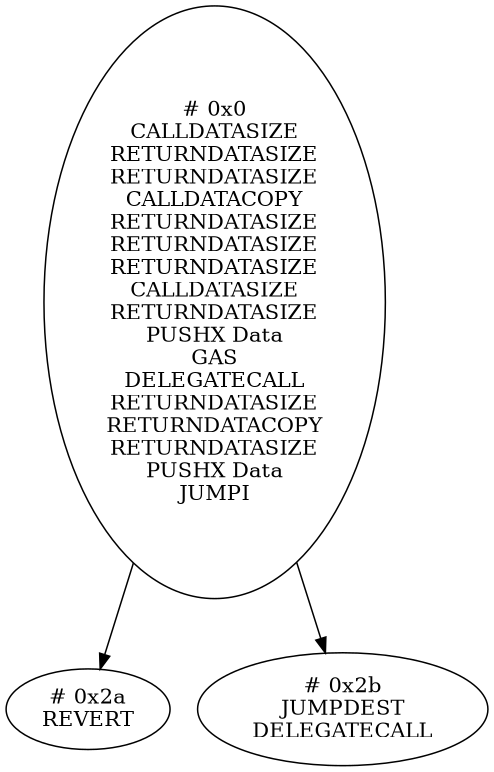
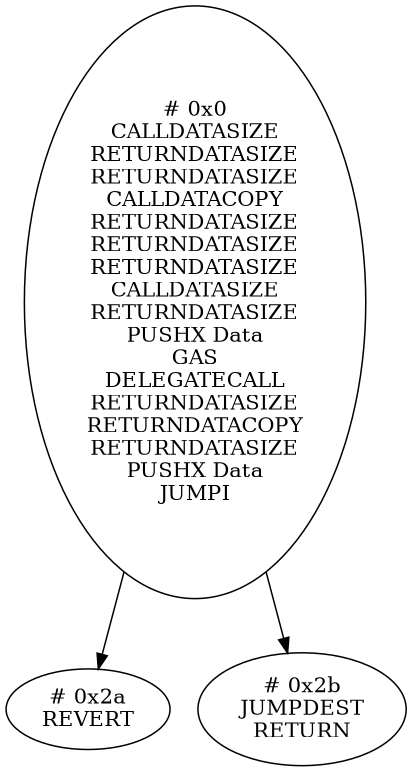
node "# 0x2b JUMPDEST DELEGATECALL": label "# 0x2b JUMPDEST DELEGATECALL" -> "# 0x2b JUMPDEST RETURN"
